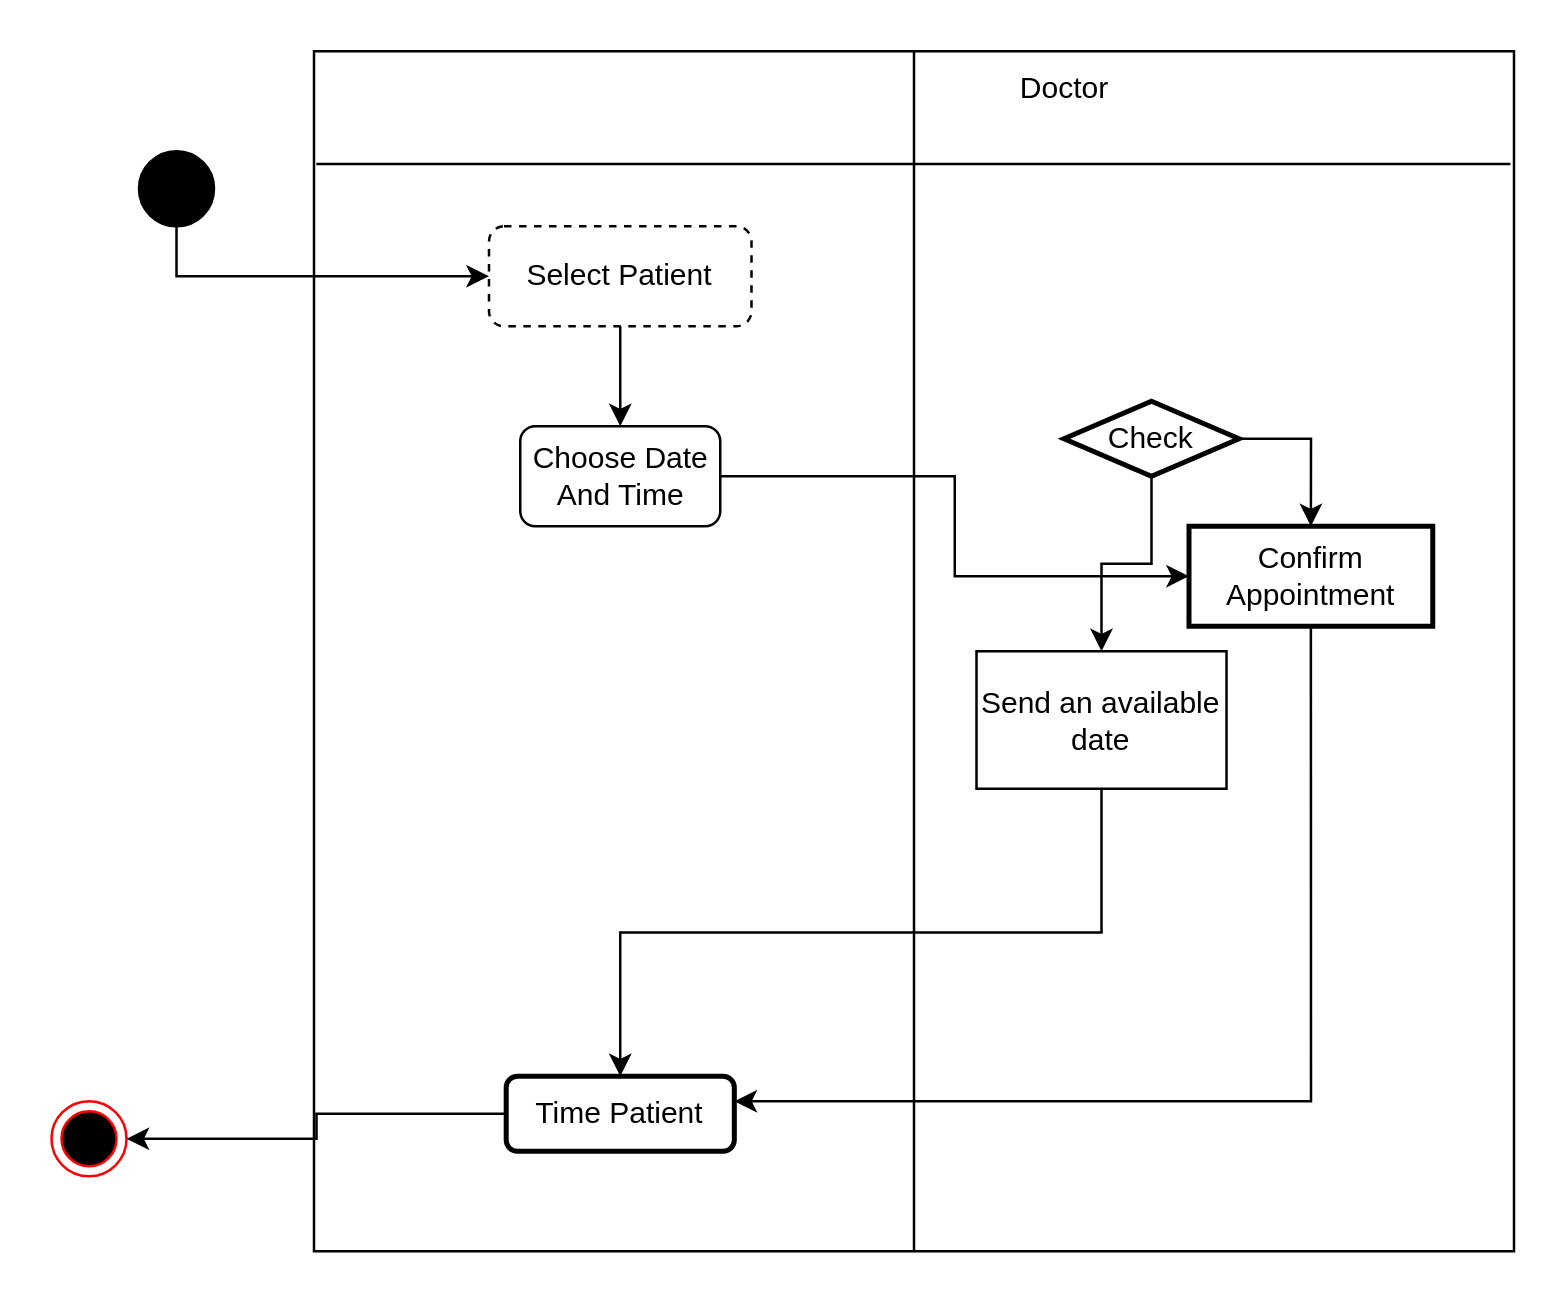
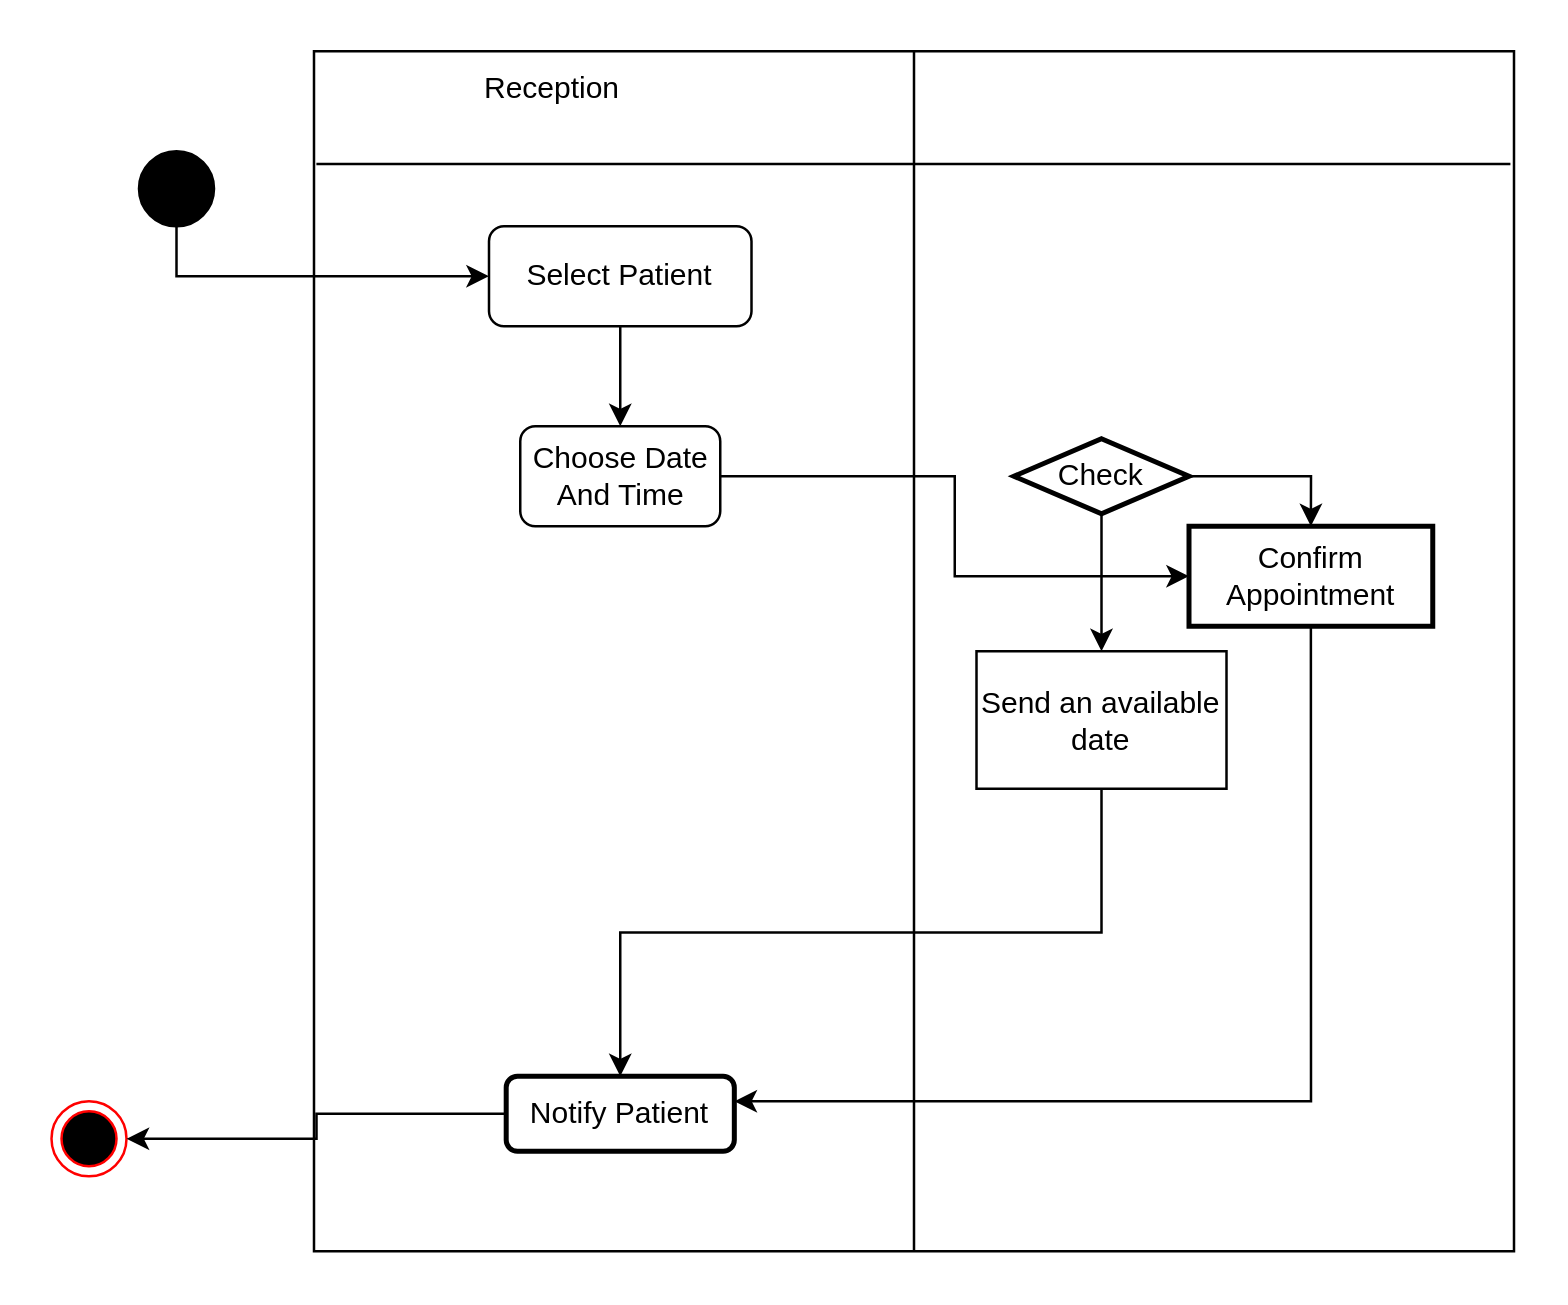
node "Reception": added
node "Doctor": removed
node "Select Patient": style dashed -> solid
node "Check": moved (1151, 439) -> (1101, 476)
node "Time Patient": label "Time Patient" -> "Notify Patient"
